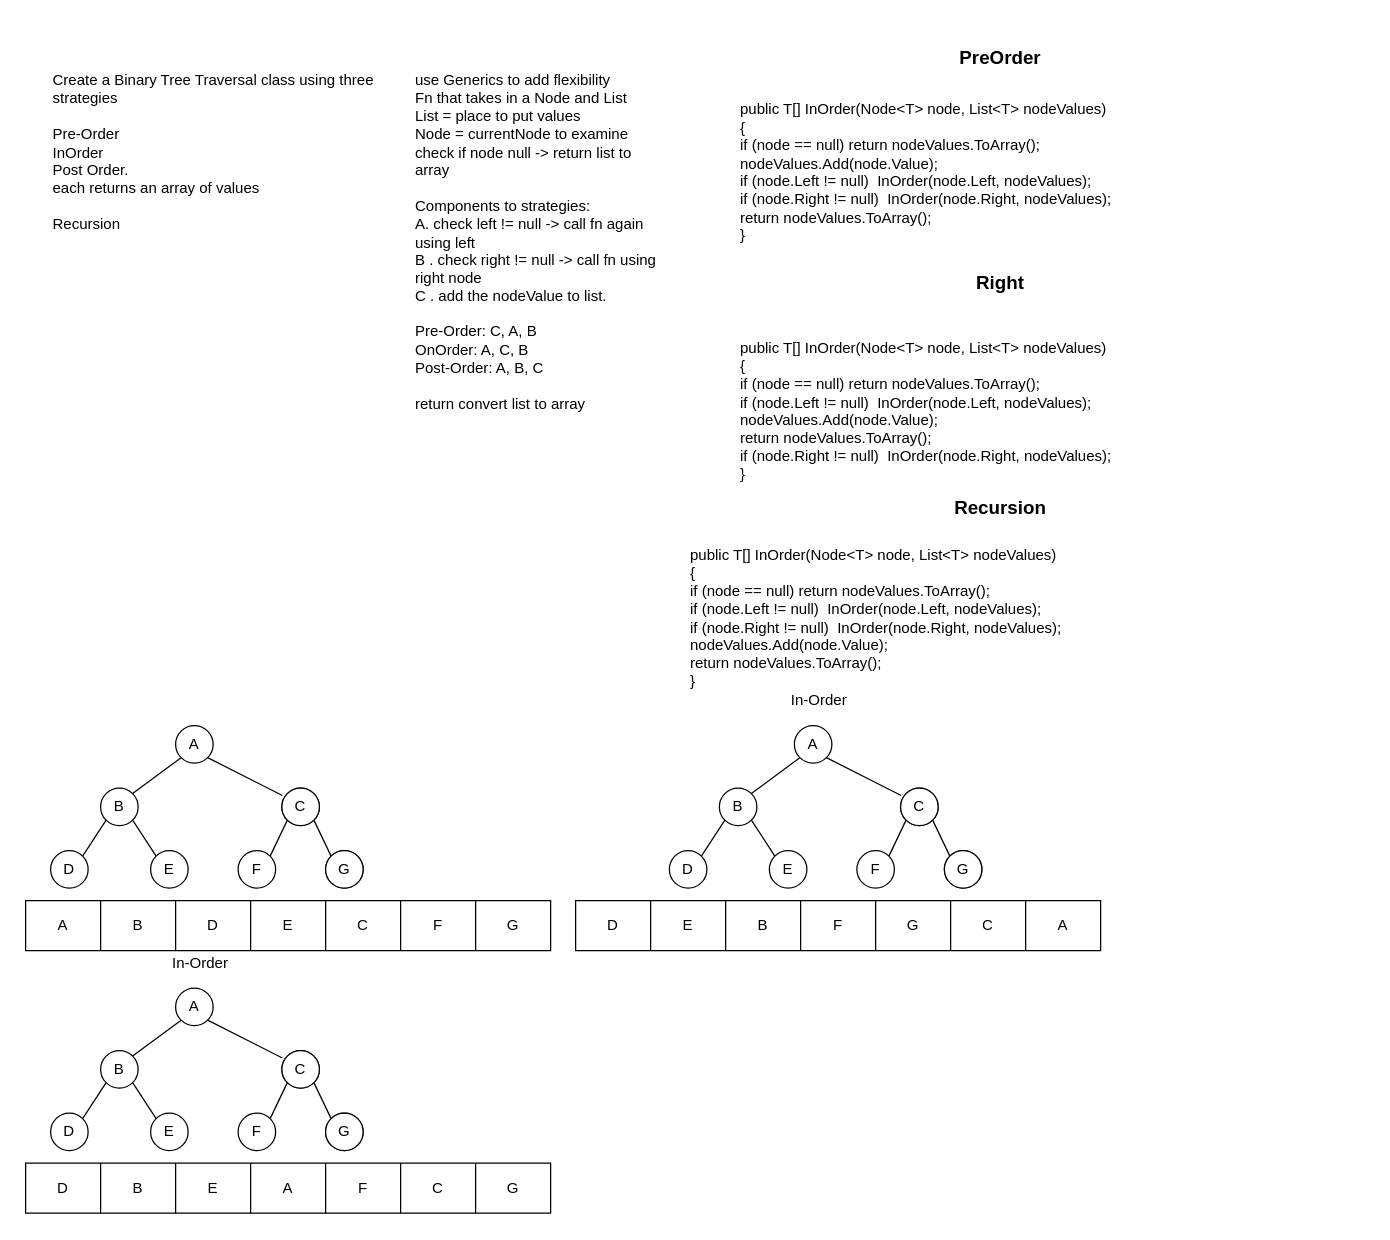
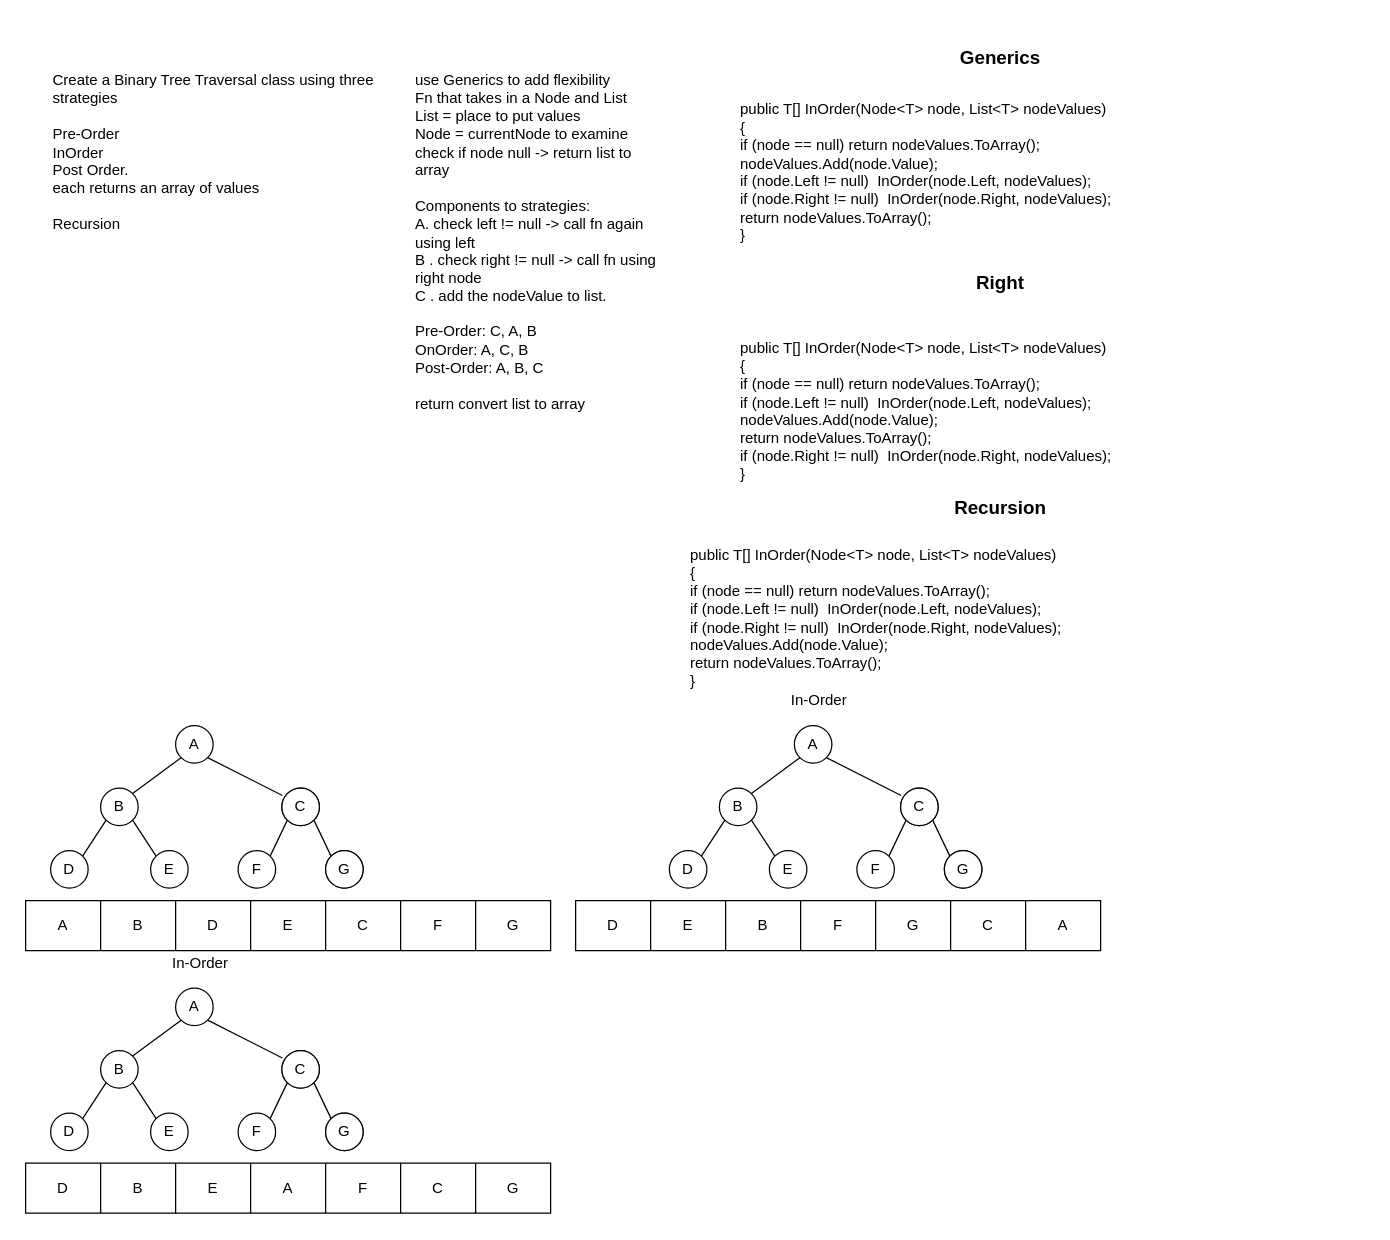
node "PreOrder": label "PreOrder" -> "Generics"
